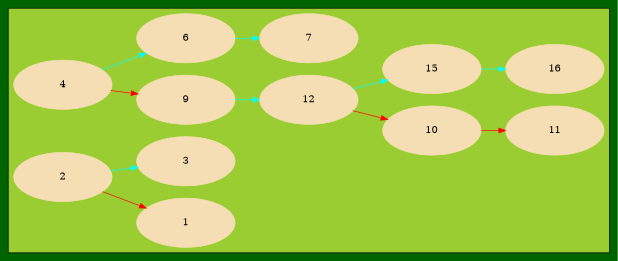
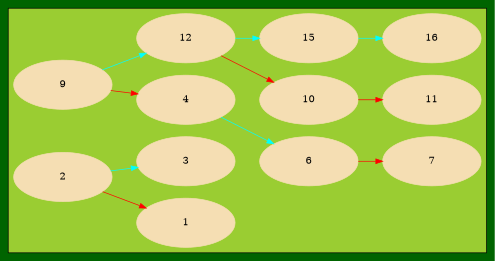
edge "6" -> "7": color cyan -> red
edge "4" -> "9": reversed
